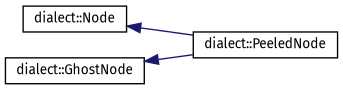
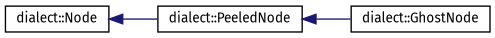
edge "dialect::PeeledNode" -> "dialect::GhostNode": reversed
